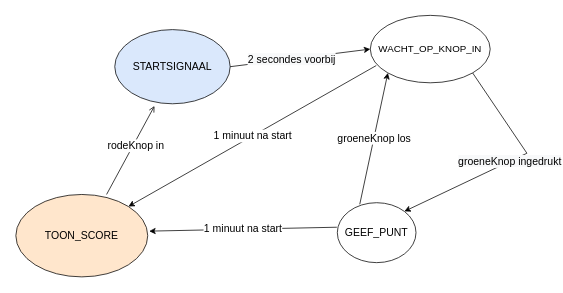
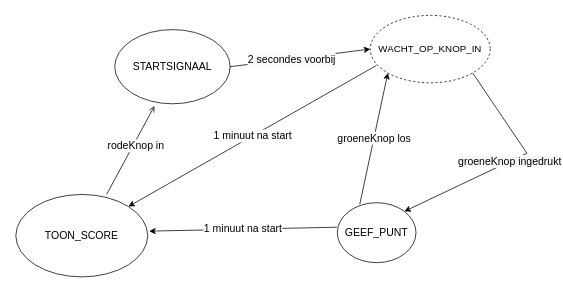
node "WACHT_OP_KNOP_IN": style solid -> dashed
node "STARTSIGNAAL": fillcolor #dae8fc -> #ffffff
node "TOON_SCORE": fillcolor #ffe6cc -> #ffffff
